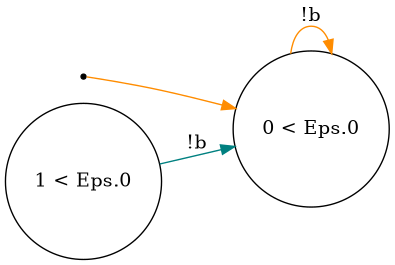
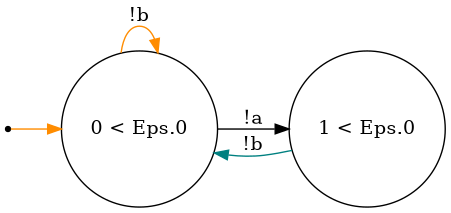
edge "0 < Eps.0" -> "1 < Eps.0": added, label "!a"
